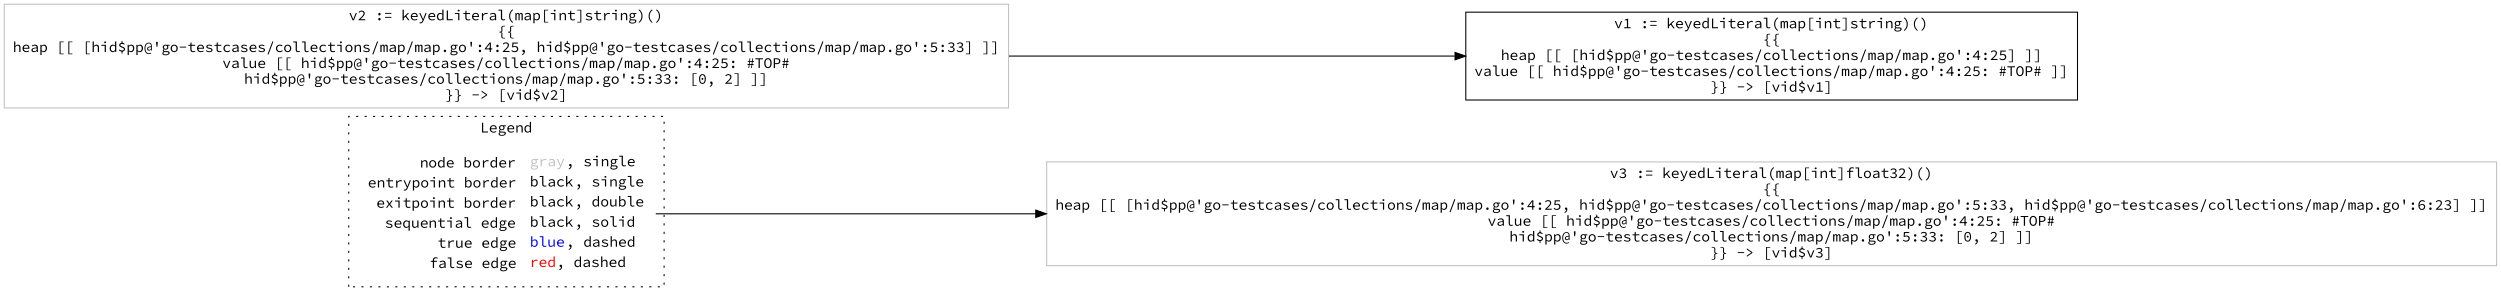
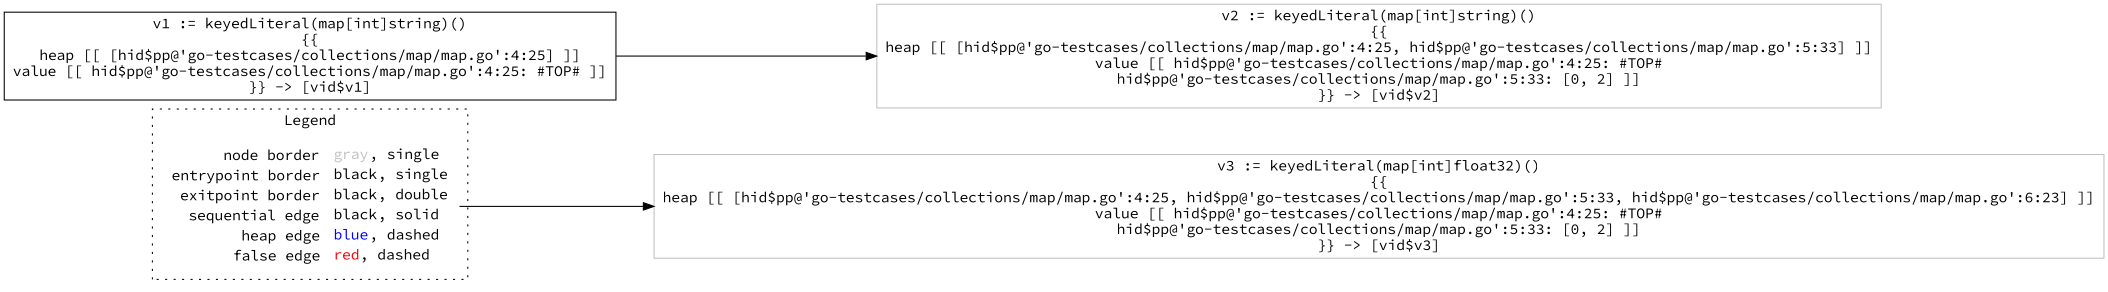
edge "v2 := keyedLiteral(map[int]string)()" -> "v1 := keyedLiteral(map[int]string)()": reversed
node "node border": text "true edge" -> "heap edge"
